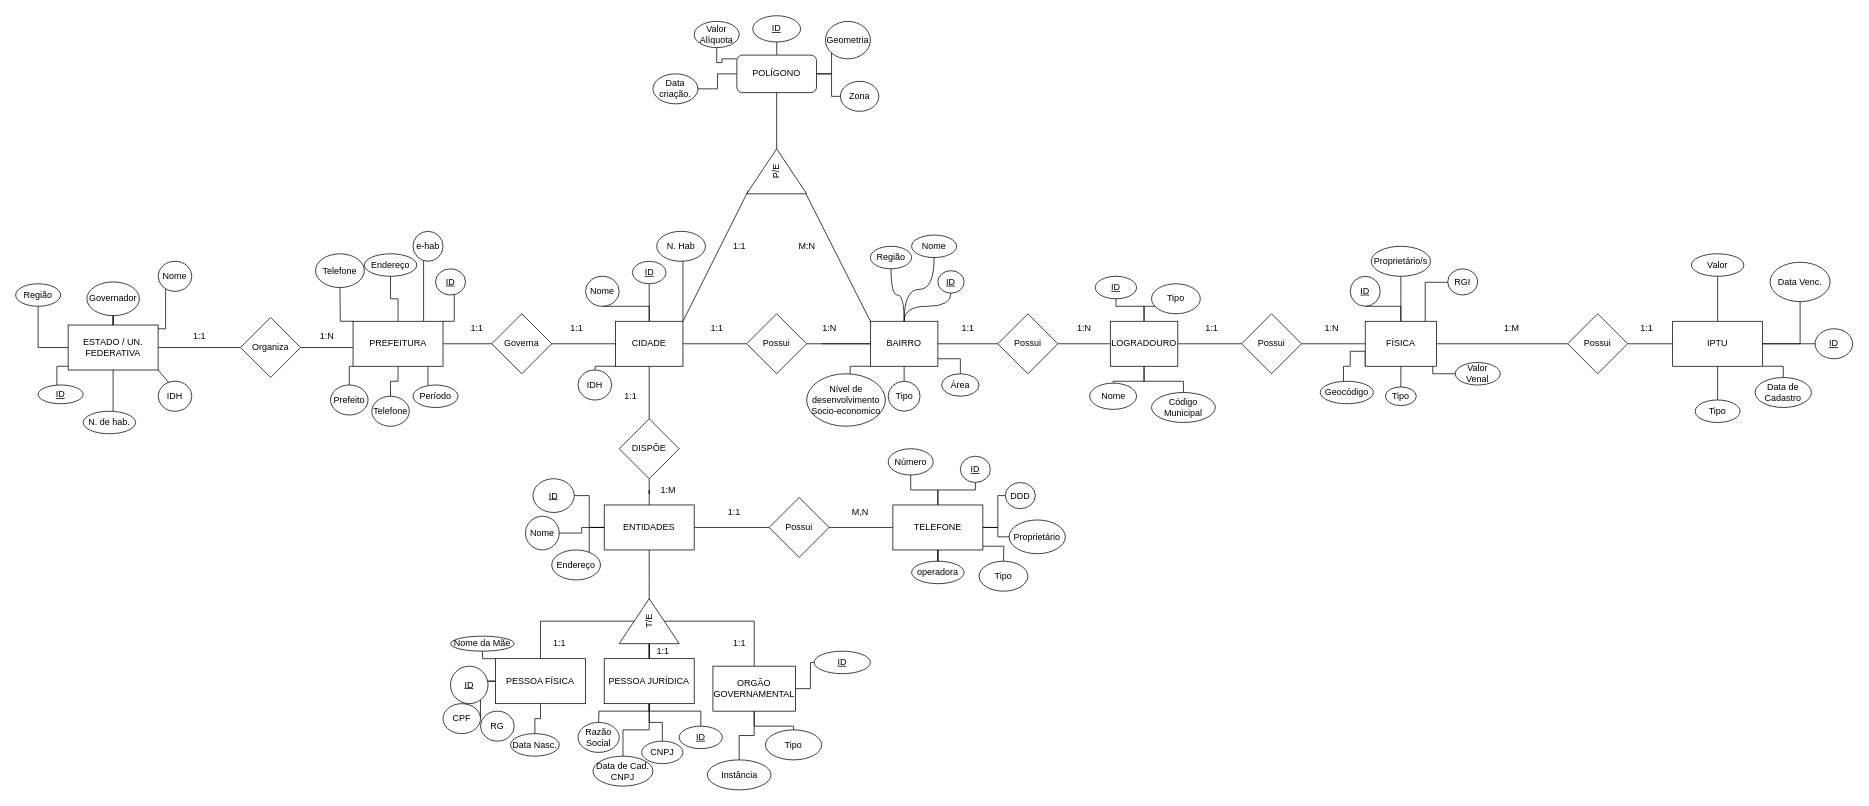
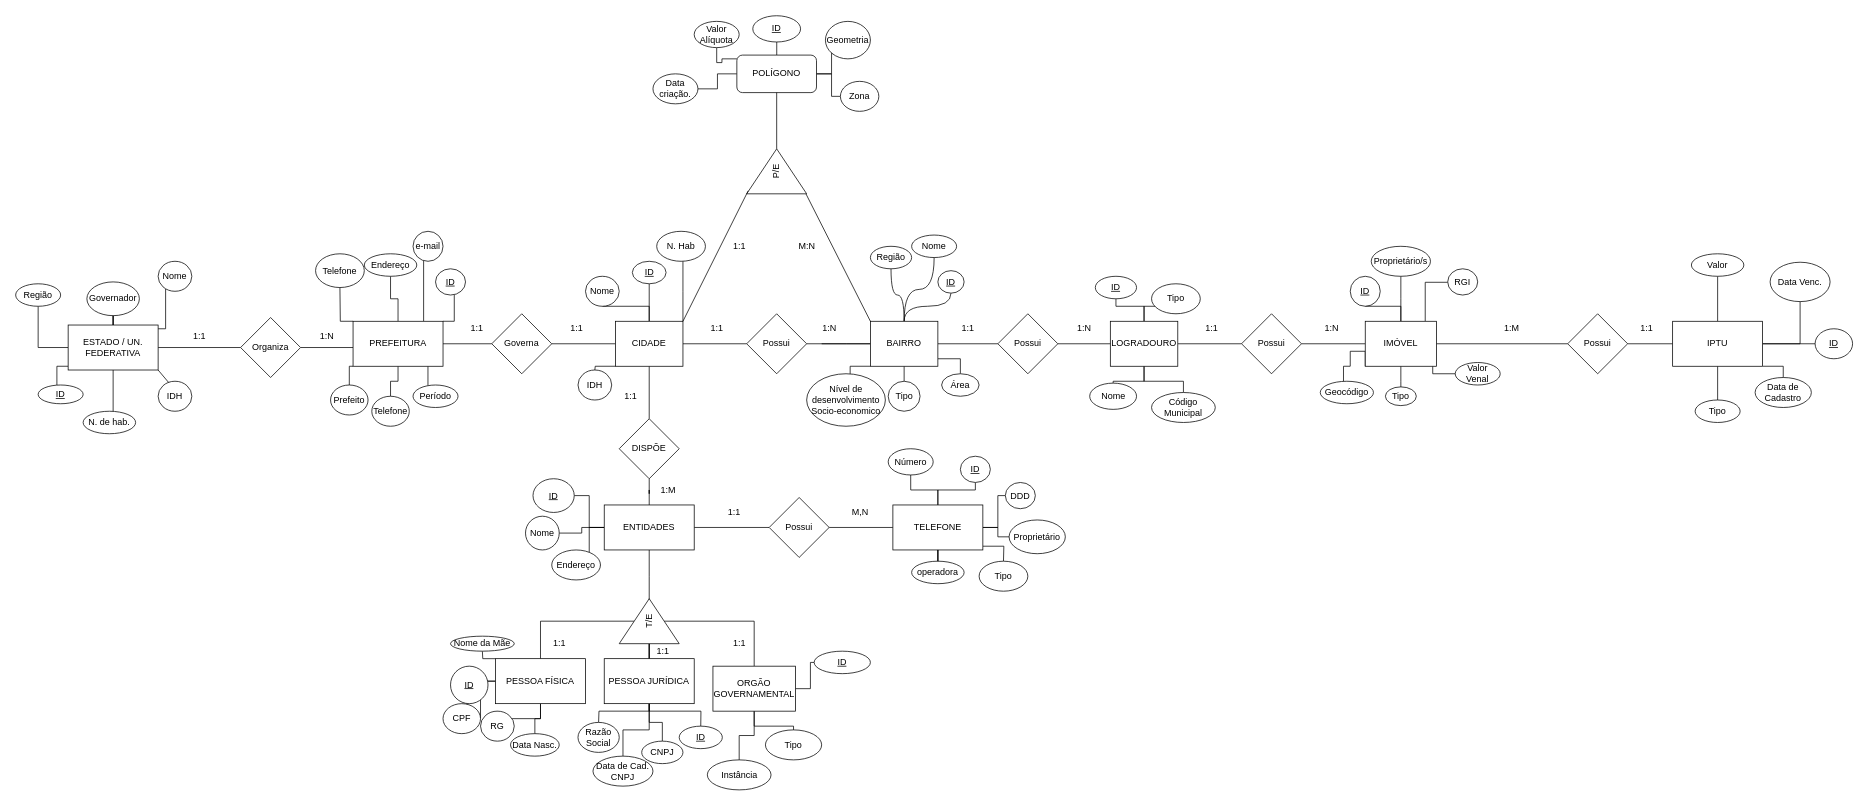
node "e-hab": label "e-hab" -> "e-mail"
node "FÍSICA": label "FÍSICA" -> "IMÓVEL"
edge "PESSOA FÍSICA" -- "RG": added
